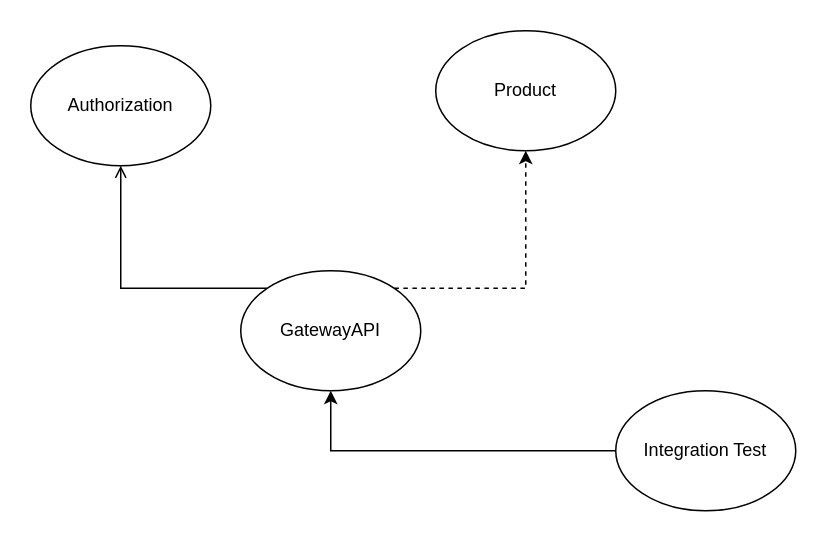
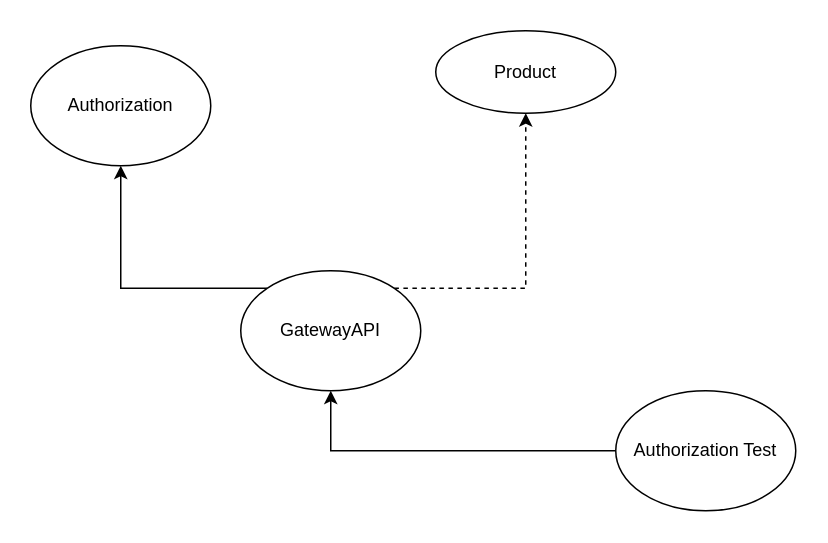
node "Product": size 180x120 -> 180x83
edge "GatewayAPI" -> "Authorization": arrowhead open -> classic
node "Integration Test": label "Integration Test" -> "Authorization Test"
